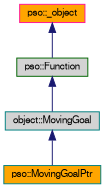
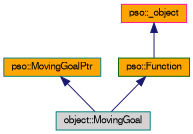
node "pso::Function": fillcolor lightgrey -> orange
edge "pso::MovingGoalPtr" -> "object::MovingGoal": reversed
